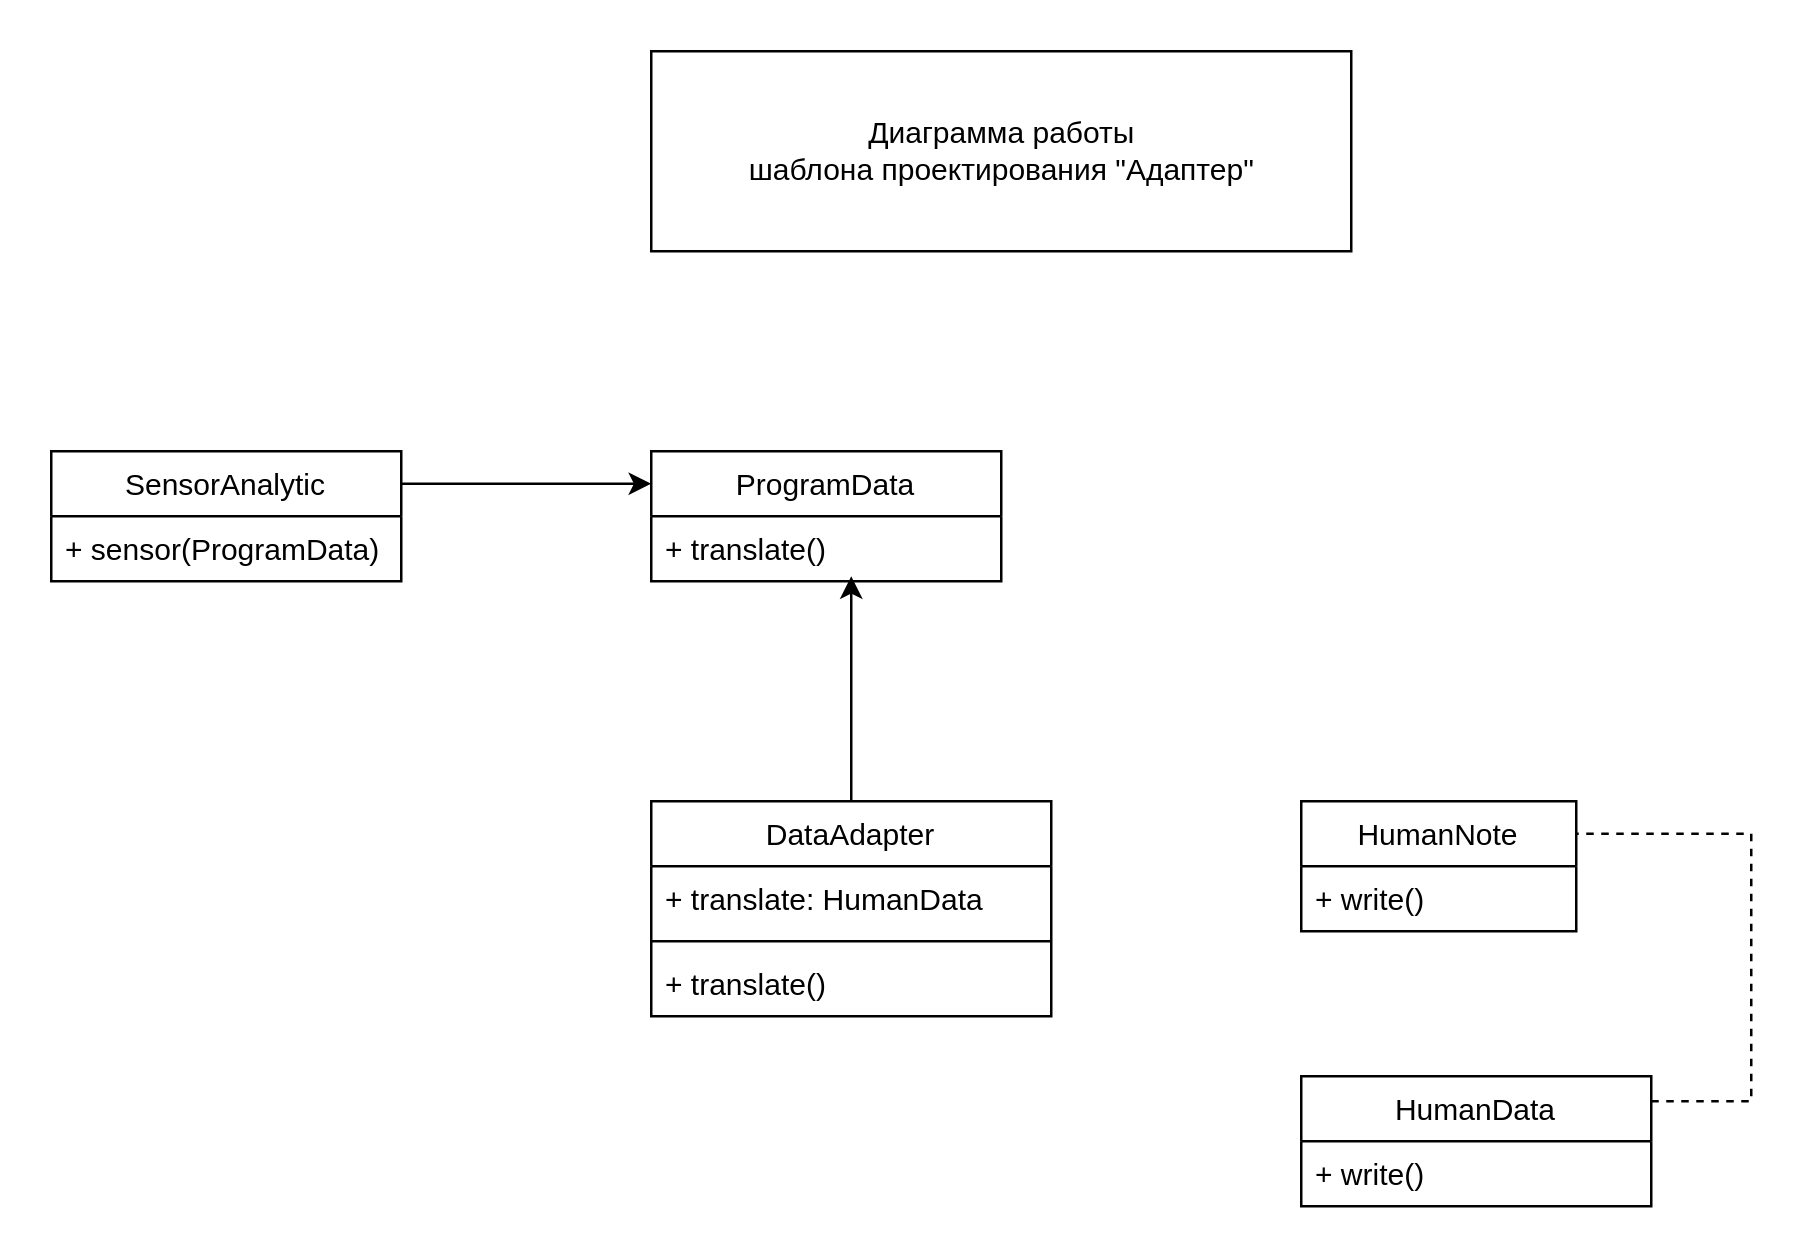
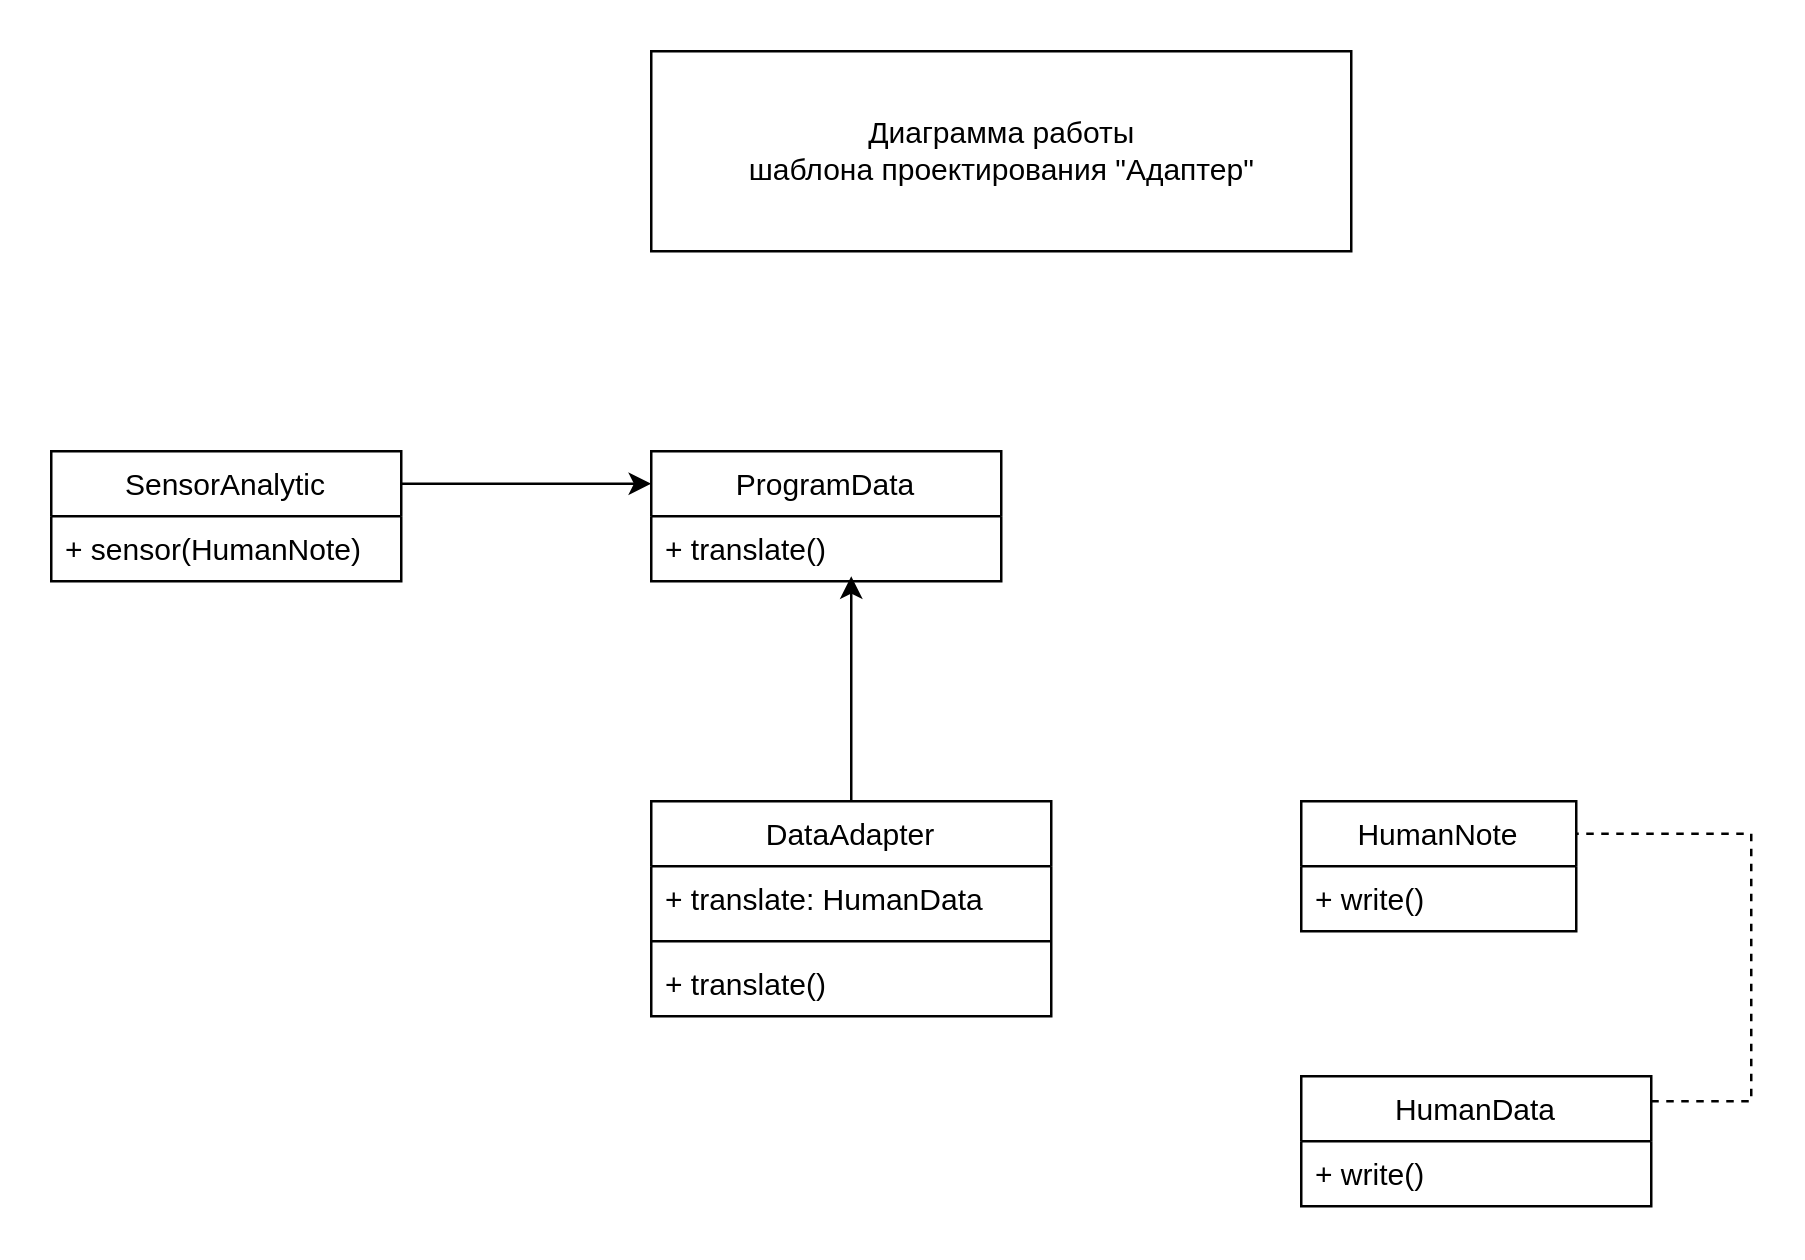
node "+ sensor(ProgramData)": label "+ sensor(ProgramData)" -> "+ sensor(HumanNote)"
